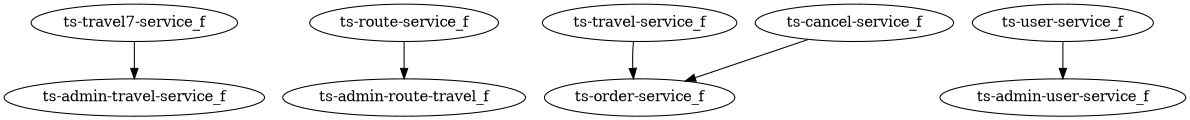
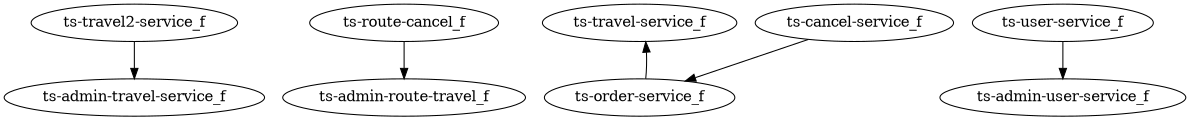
node "ts-travel7-service_f": label "ts-travel7-service_f" -> "ts-travel2-service_f"
node "ts-route-service_f": label "ts-route-service_f" -> "ts-route-cancel_f"
edge "ts-travel-service_f" -> "ts-order-service_f": reversed
